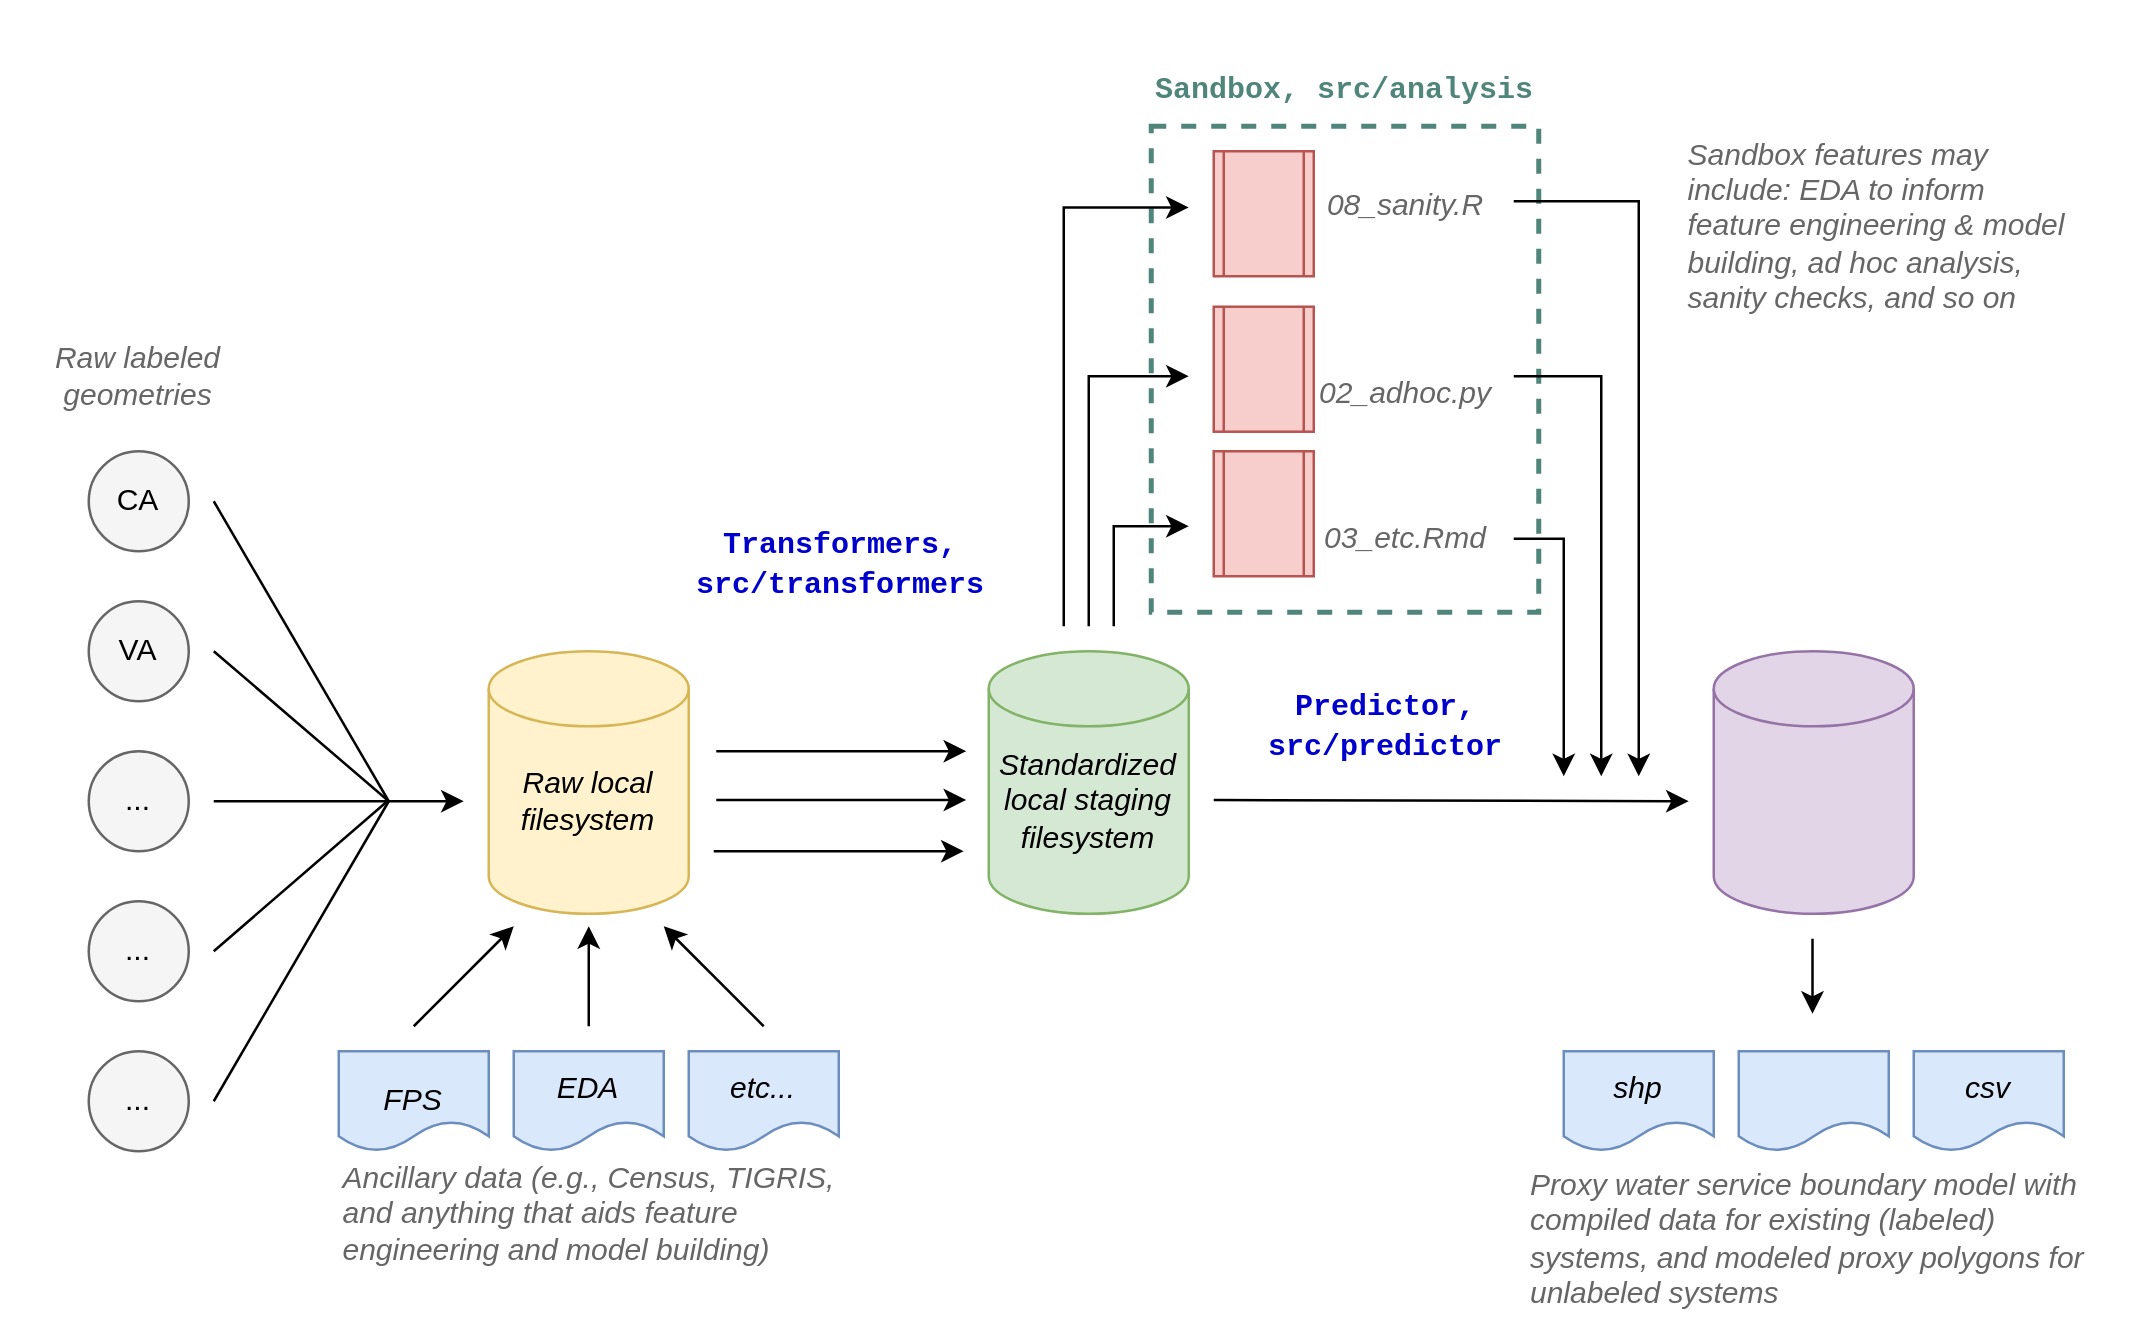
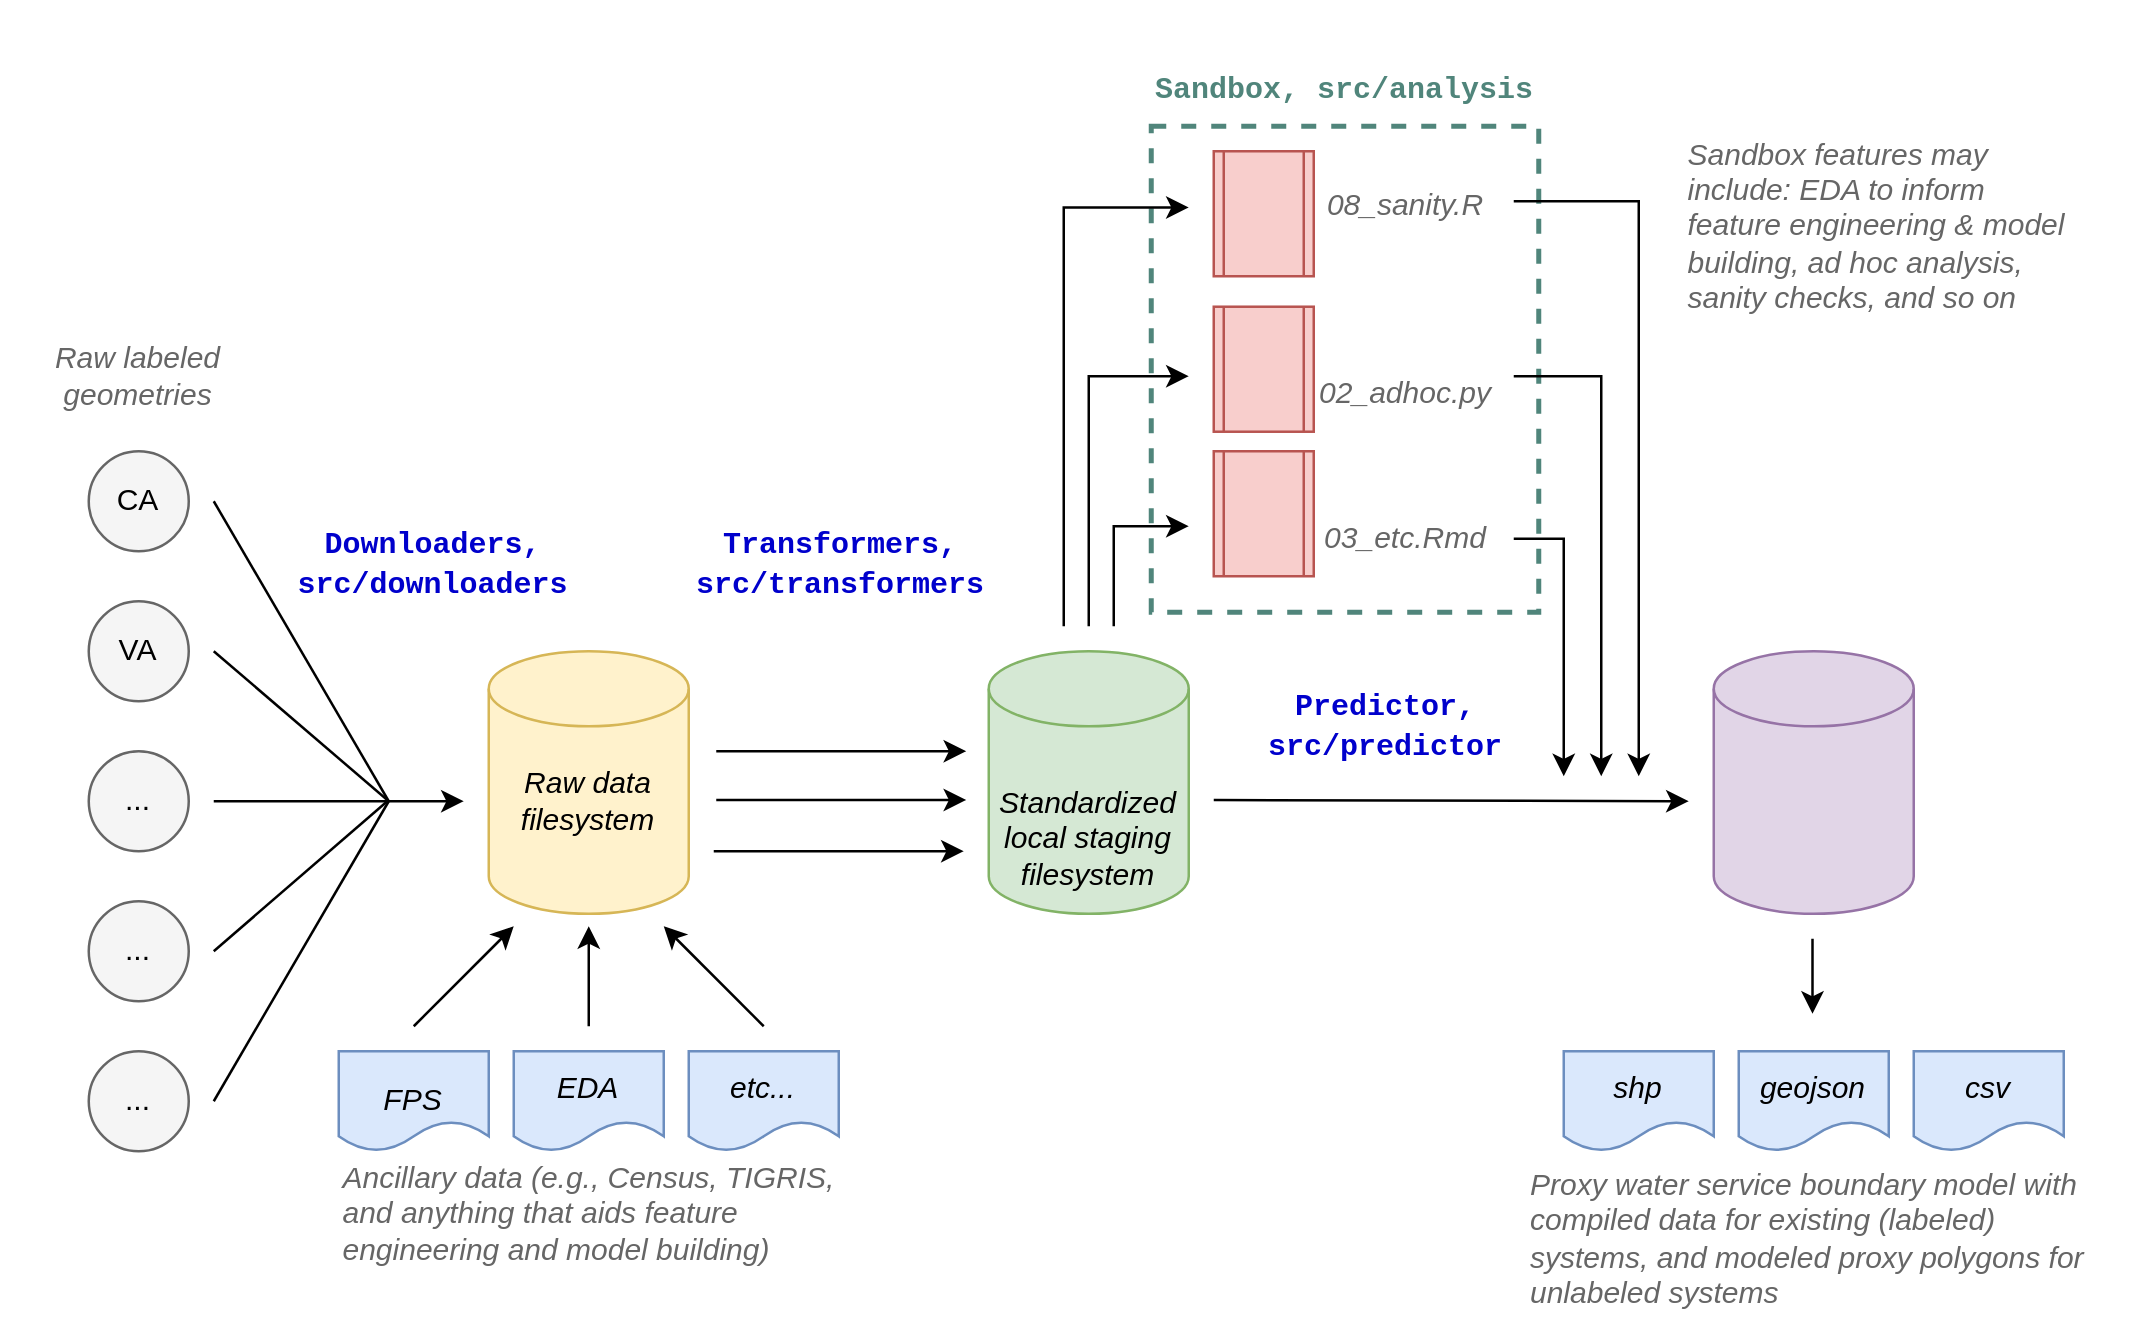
node "Downloaders, src/downloaders": added
node "Raw local filesystem": label "Raw local filesystem" -> "Raw data filesystem"
node "Standardized local staging filesystem": moved (1089, 801) -> (1089, 839)
node "geojson": added
